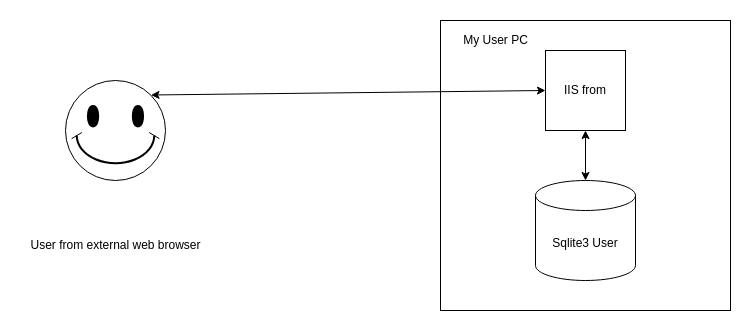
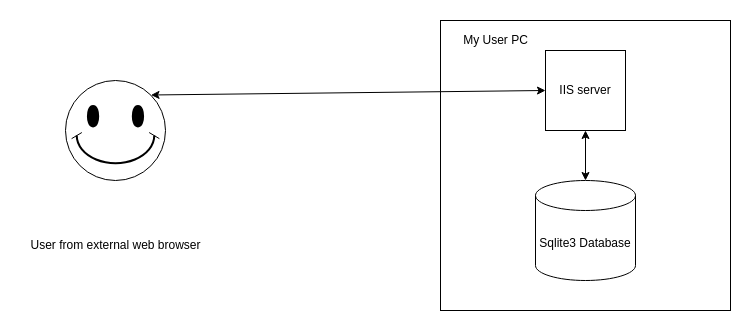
node "IIS from": label "IIS from" -> "IIS server"
node "Sqlite3 User": label "Sqlite3 User" -> "Sqlite3 Database"
